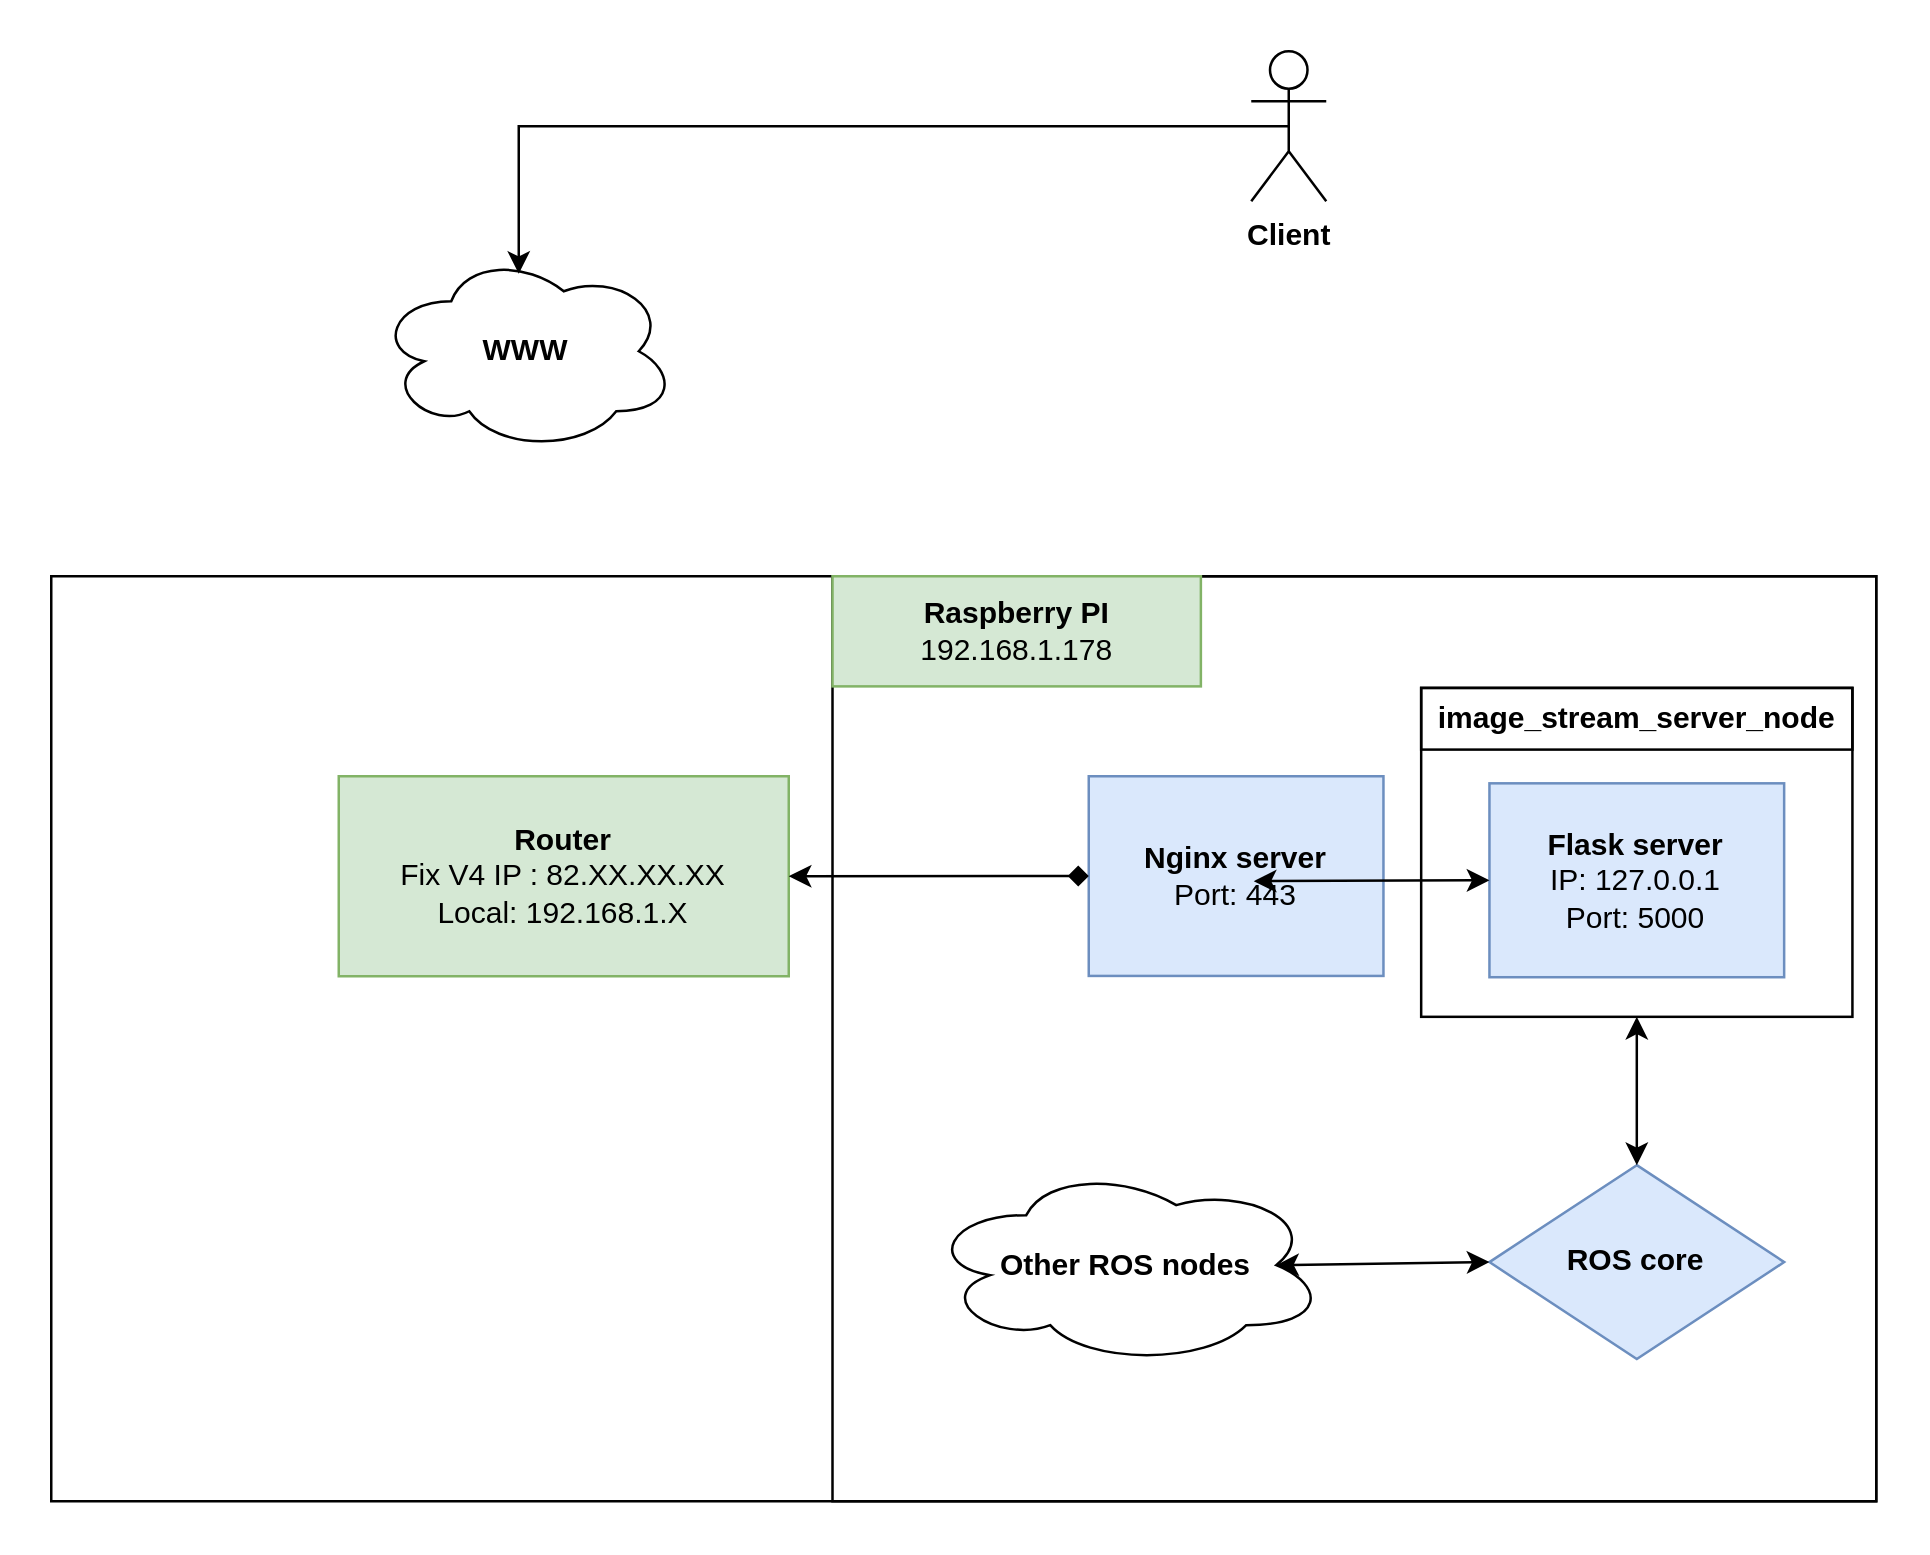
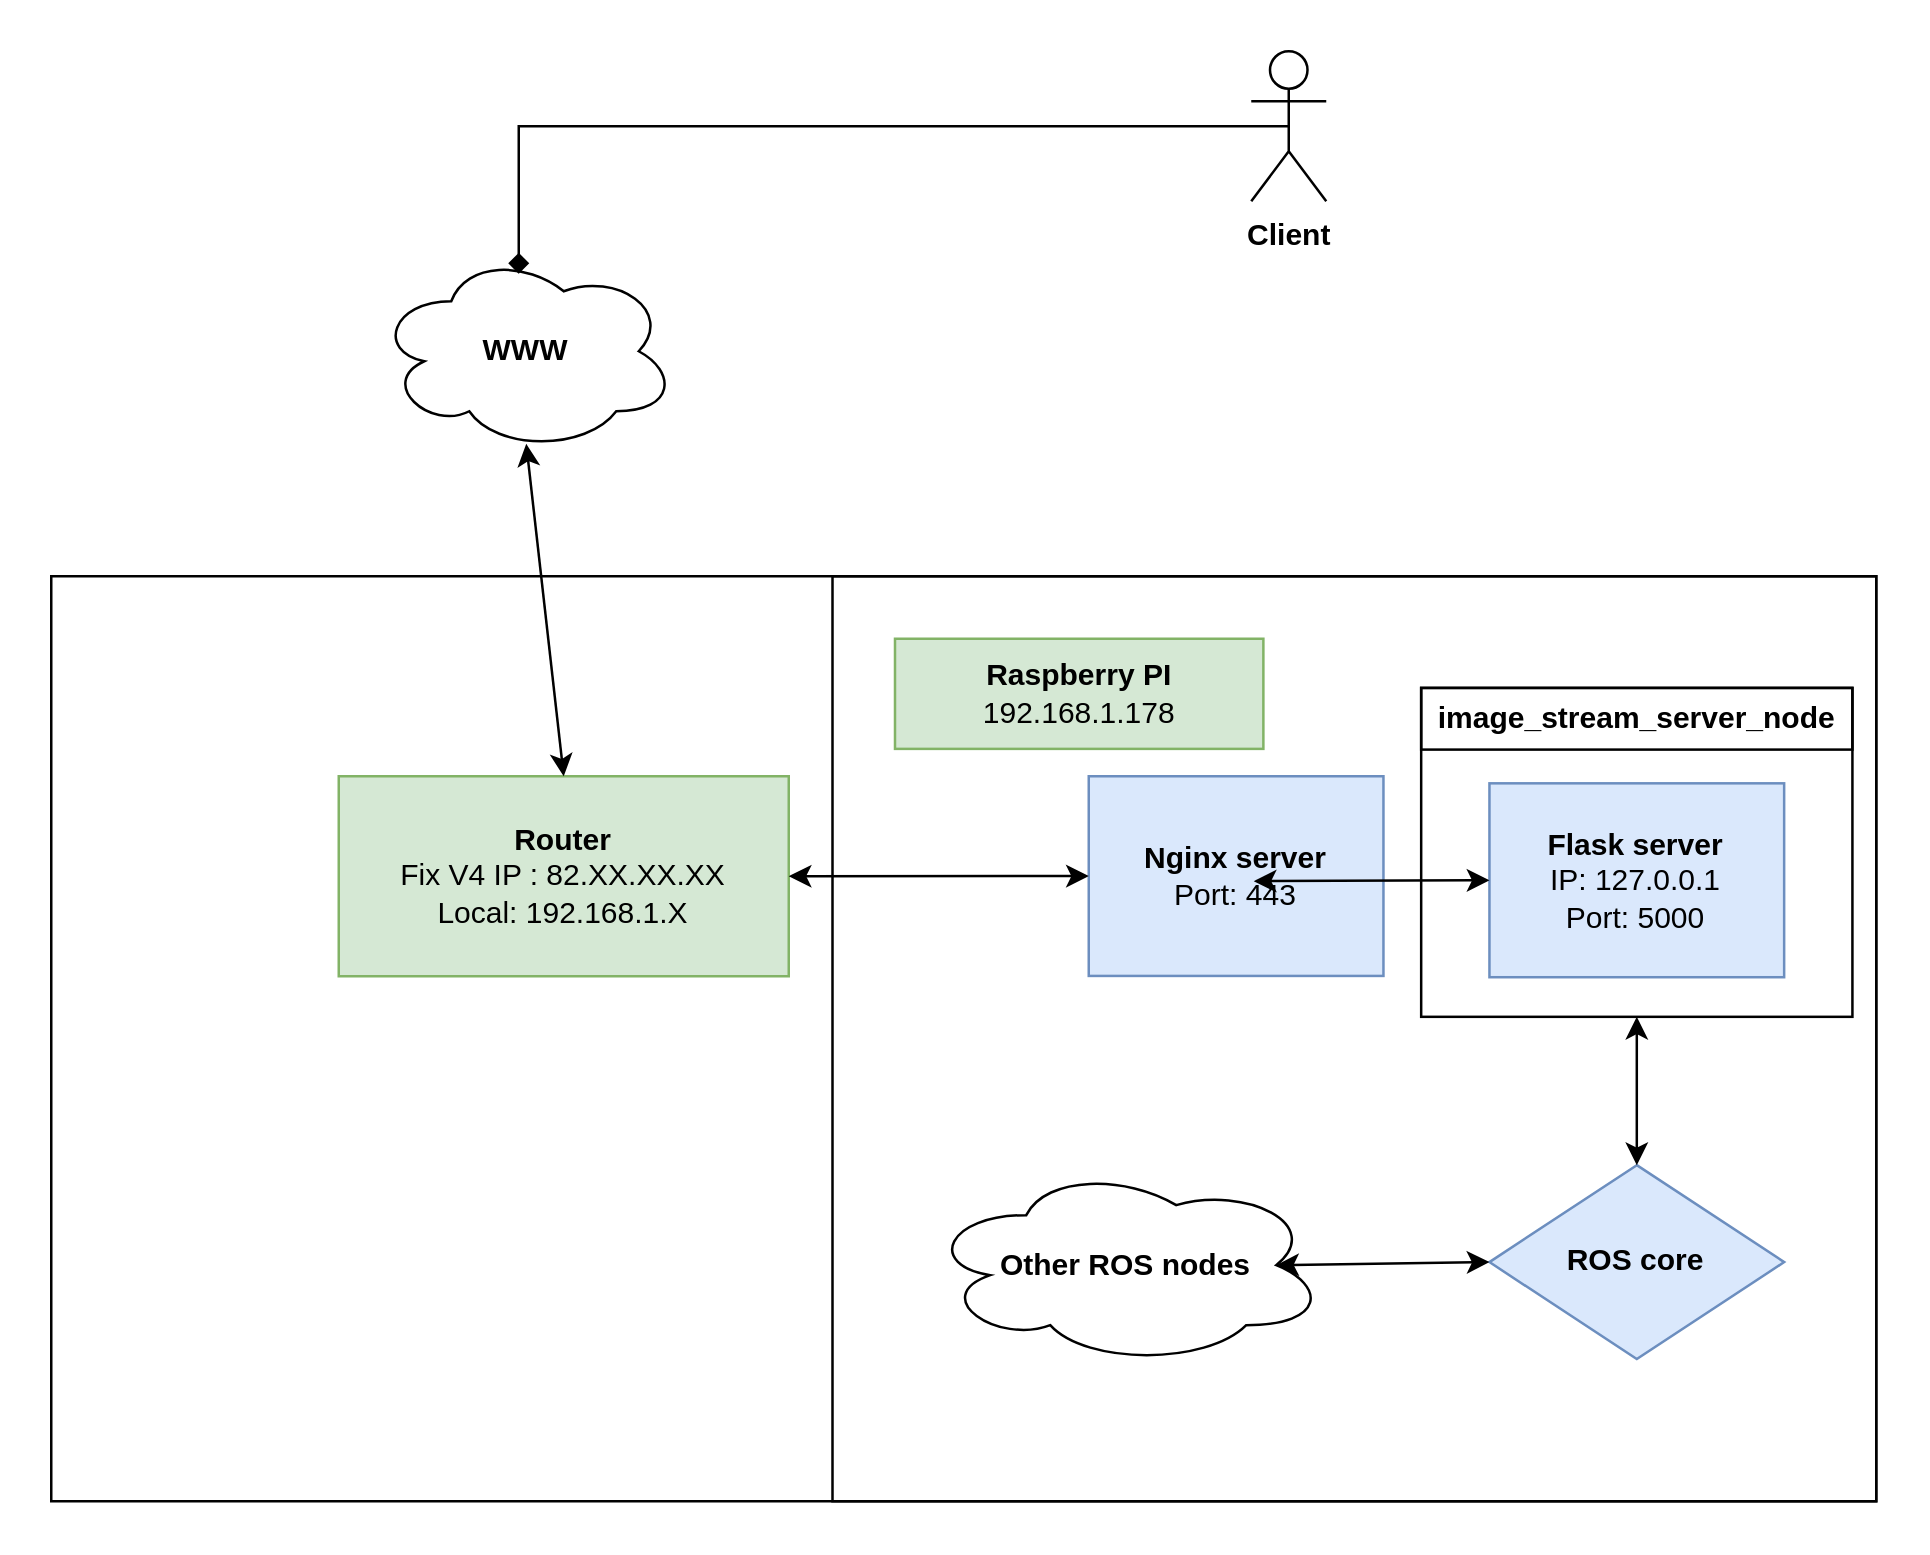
edge "Client" -> "WWW": arrowhead classic -> diamond
edge "WWW" -- "Router Fix V4 IP : 82.XX.XX.XX Local: 192.168.1.X": added
node "Raspberry PI 192.168.1.178": moved (1017, 631) -> (1079, 694)
edge "Nginx server Port: 443" -- "Router Fix V4 IP : 82.XX.XX.XX Local: 192.168.1.X": arrowhead diamond -> classic
